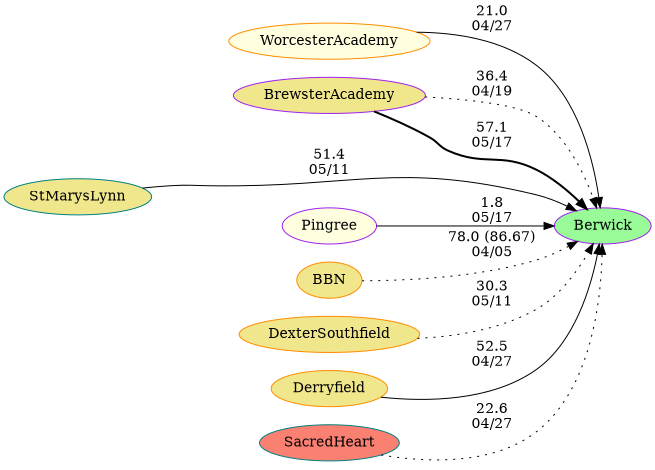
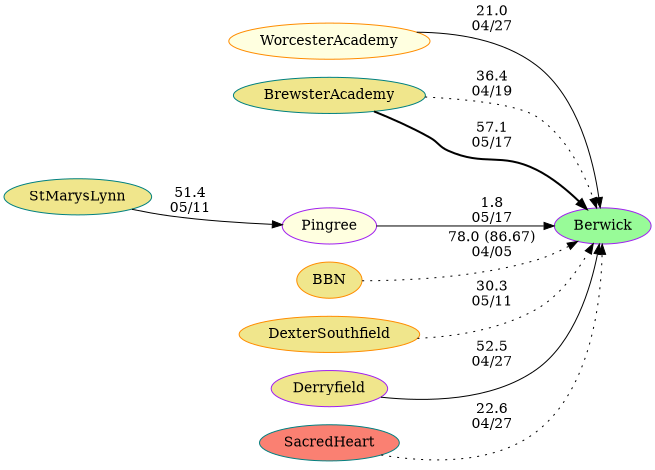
node "BrewsterAcademy": color purple -> teal
edge "StMarysLynn" -> "Berwick": now "StMarysLynn" -> "Pingree"
node "Derryfield": color darkorange -> purple
